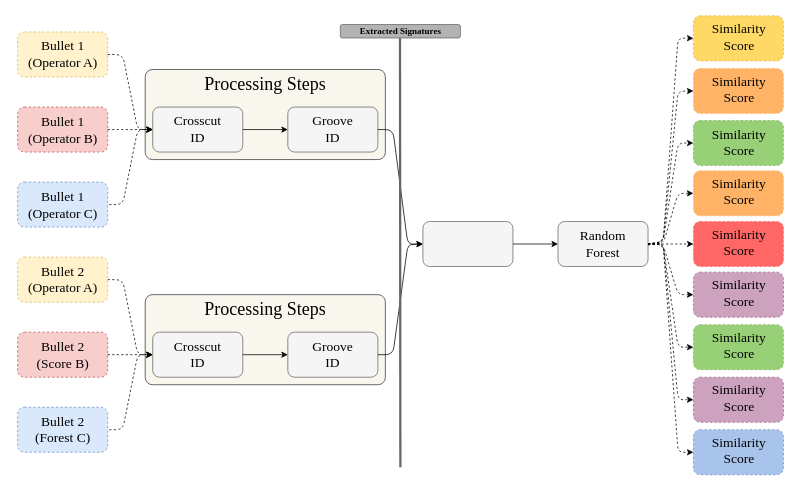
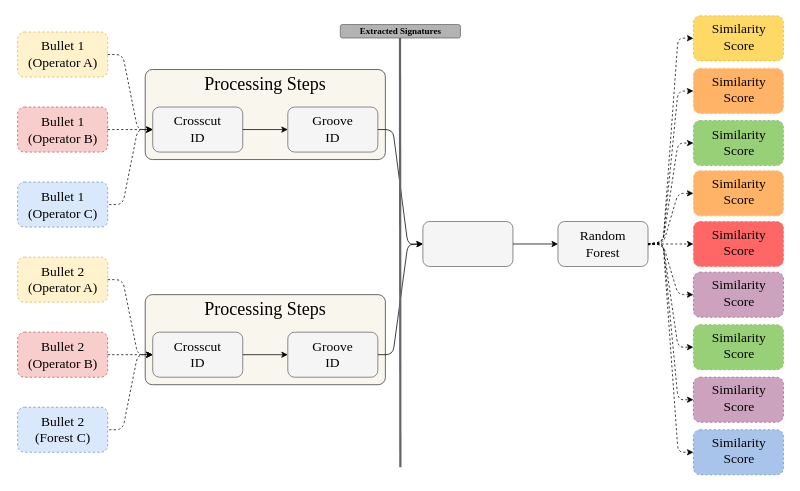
node "Bullet 2 (Score B)": label "Bullet 2 (Score B)" -> "Bullet 2 (Operator B)"
